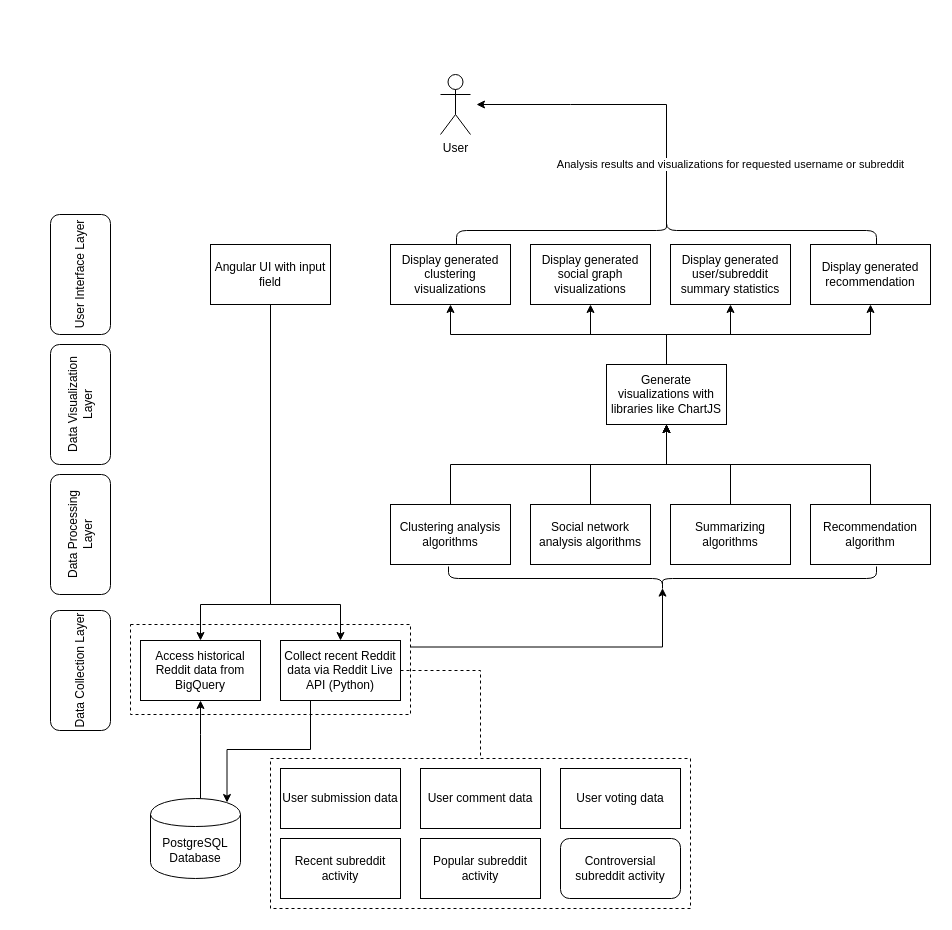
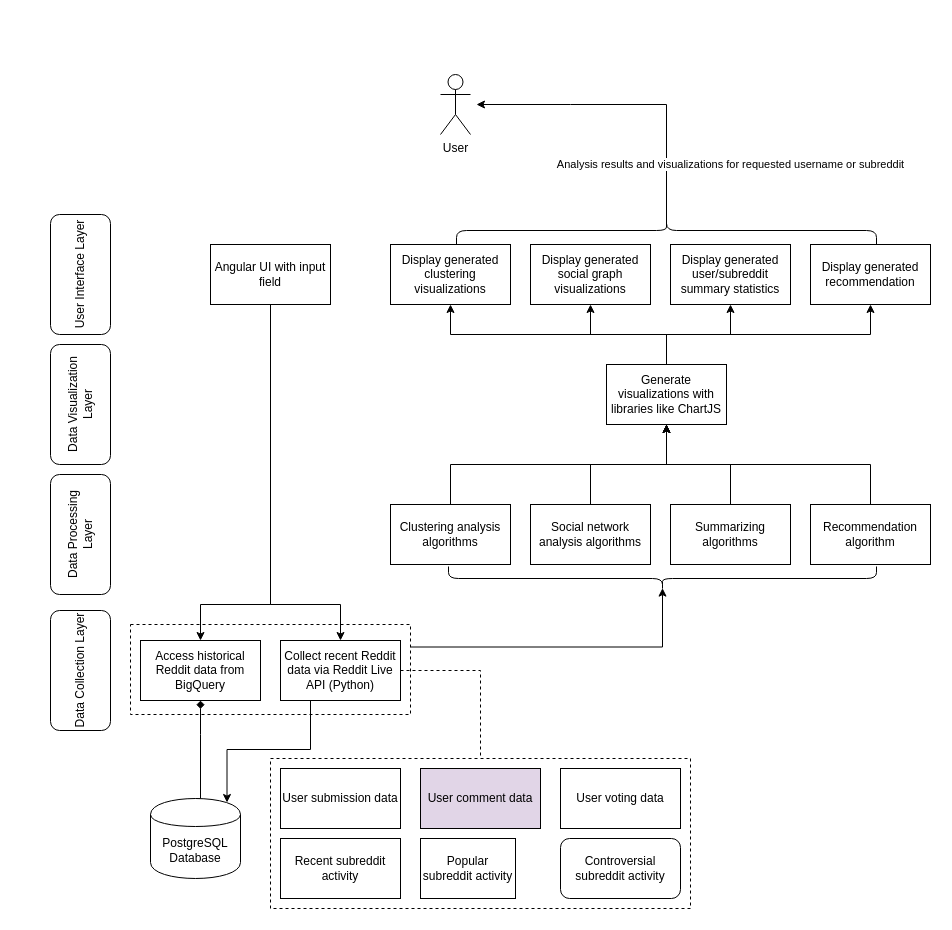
edge "PostgreSQL Database" -> "Access historical Reddit data from BigQuery": arrowhead classic -> diamond
node "User comment data": fillcolor #ffffff -> #e1d5e7
node "Popular subreddit activity": size 120x60 -> 95x60
